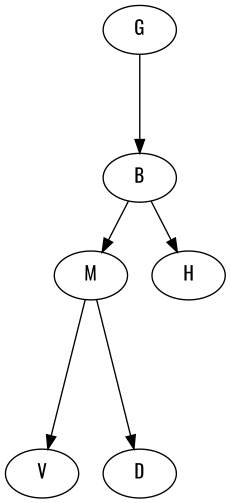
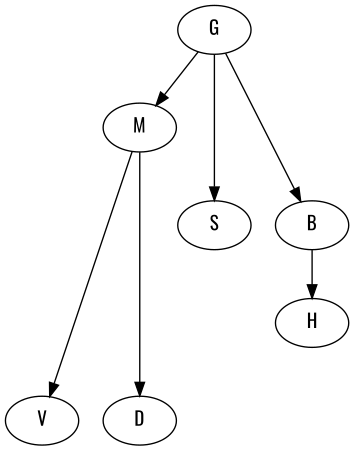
edge "B" -> "M": now "G" -> "M"
node "S": added
